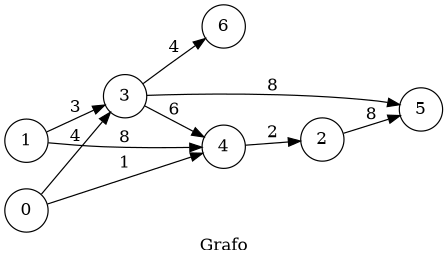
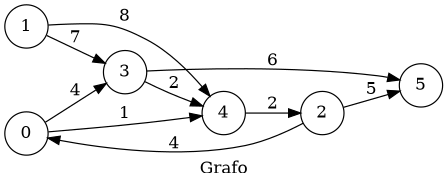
node "6": removed
edge "3" -> "5": label "8" -> "6"
edge "1" -> "3": label "3" -> "7"
edge "3" -> "4": label "6" -> "2"
edge "2" -> "5": label "8" -> "5"
edge "2" -> "0": added, label "4"
